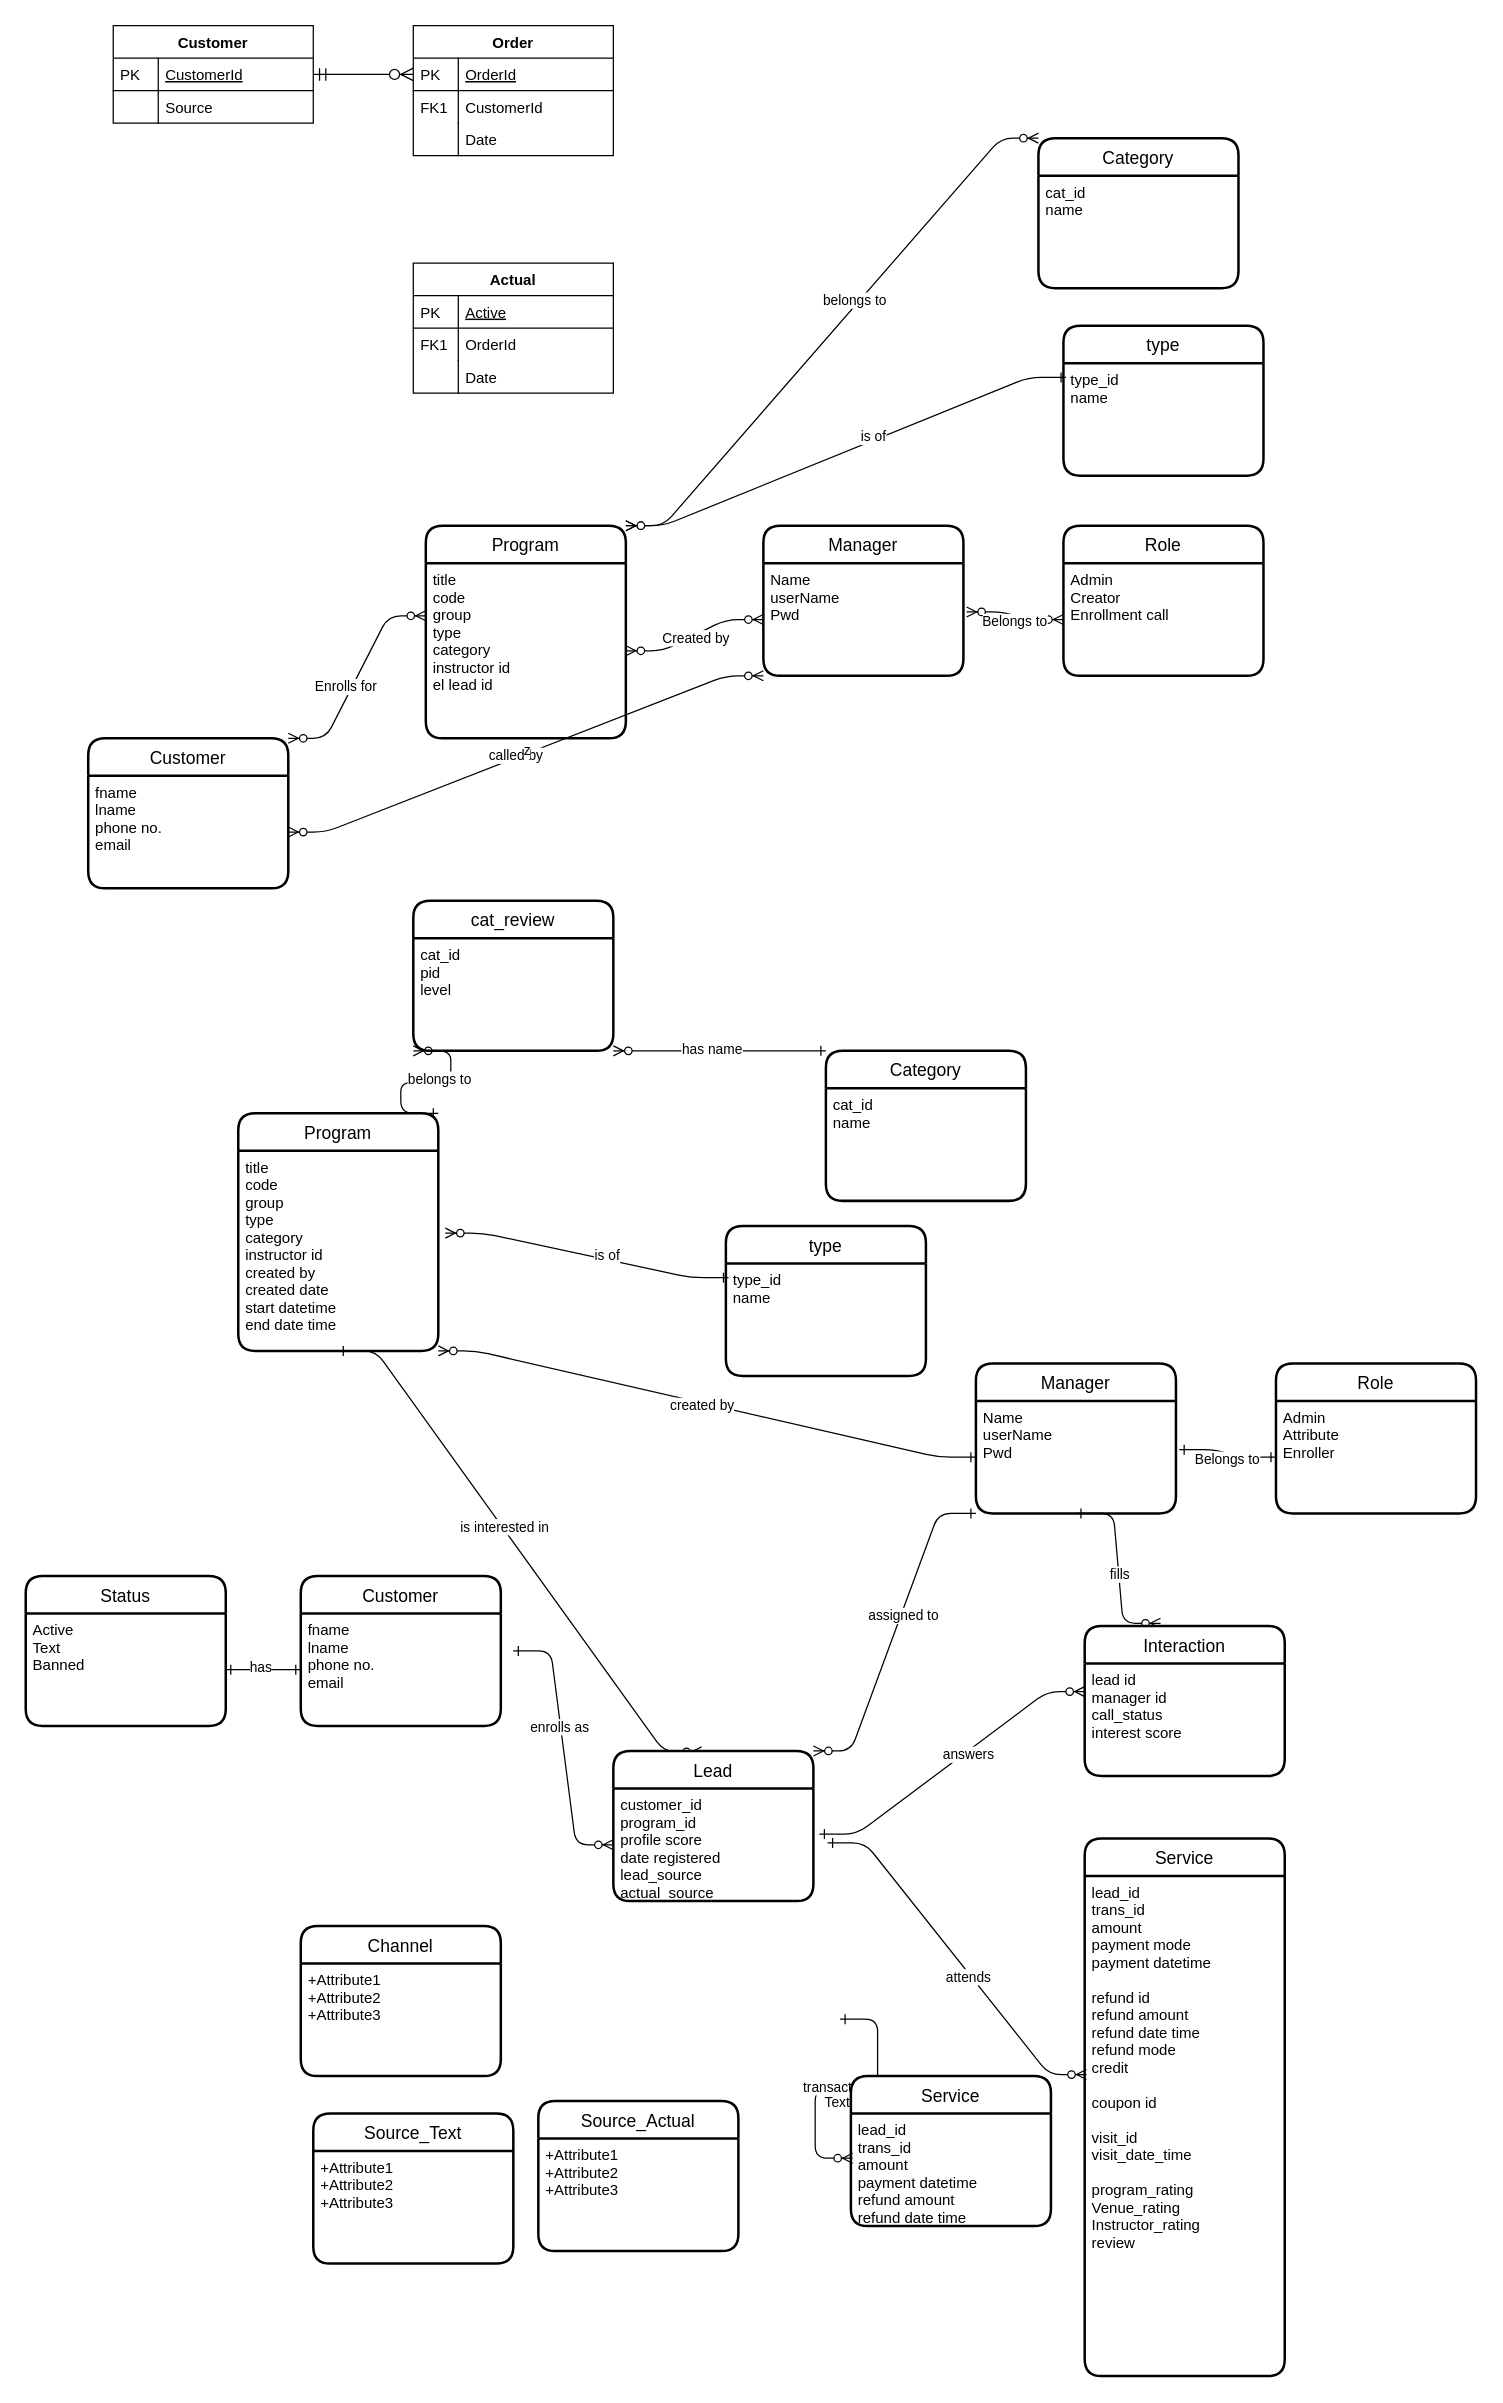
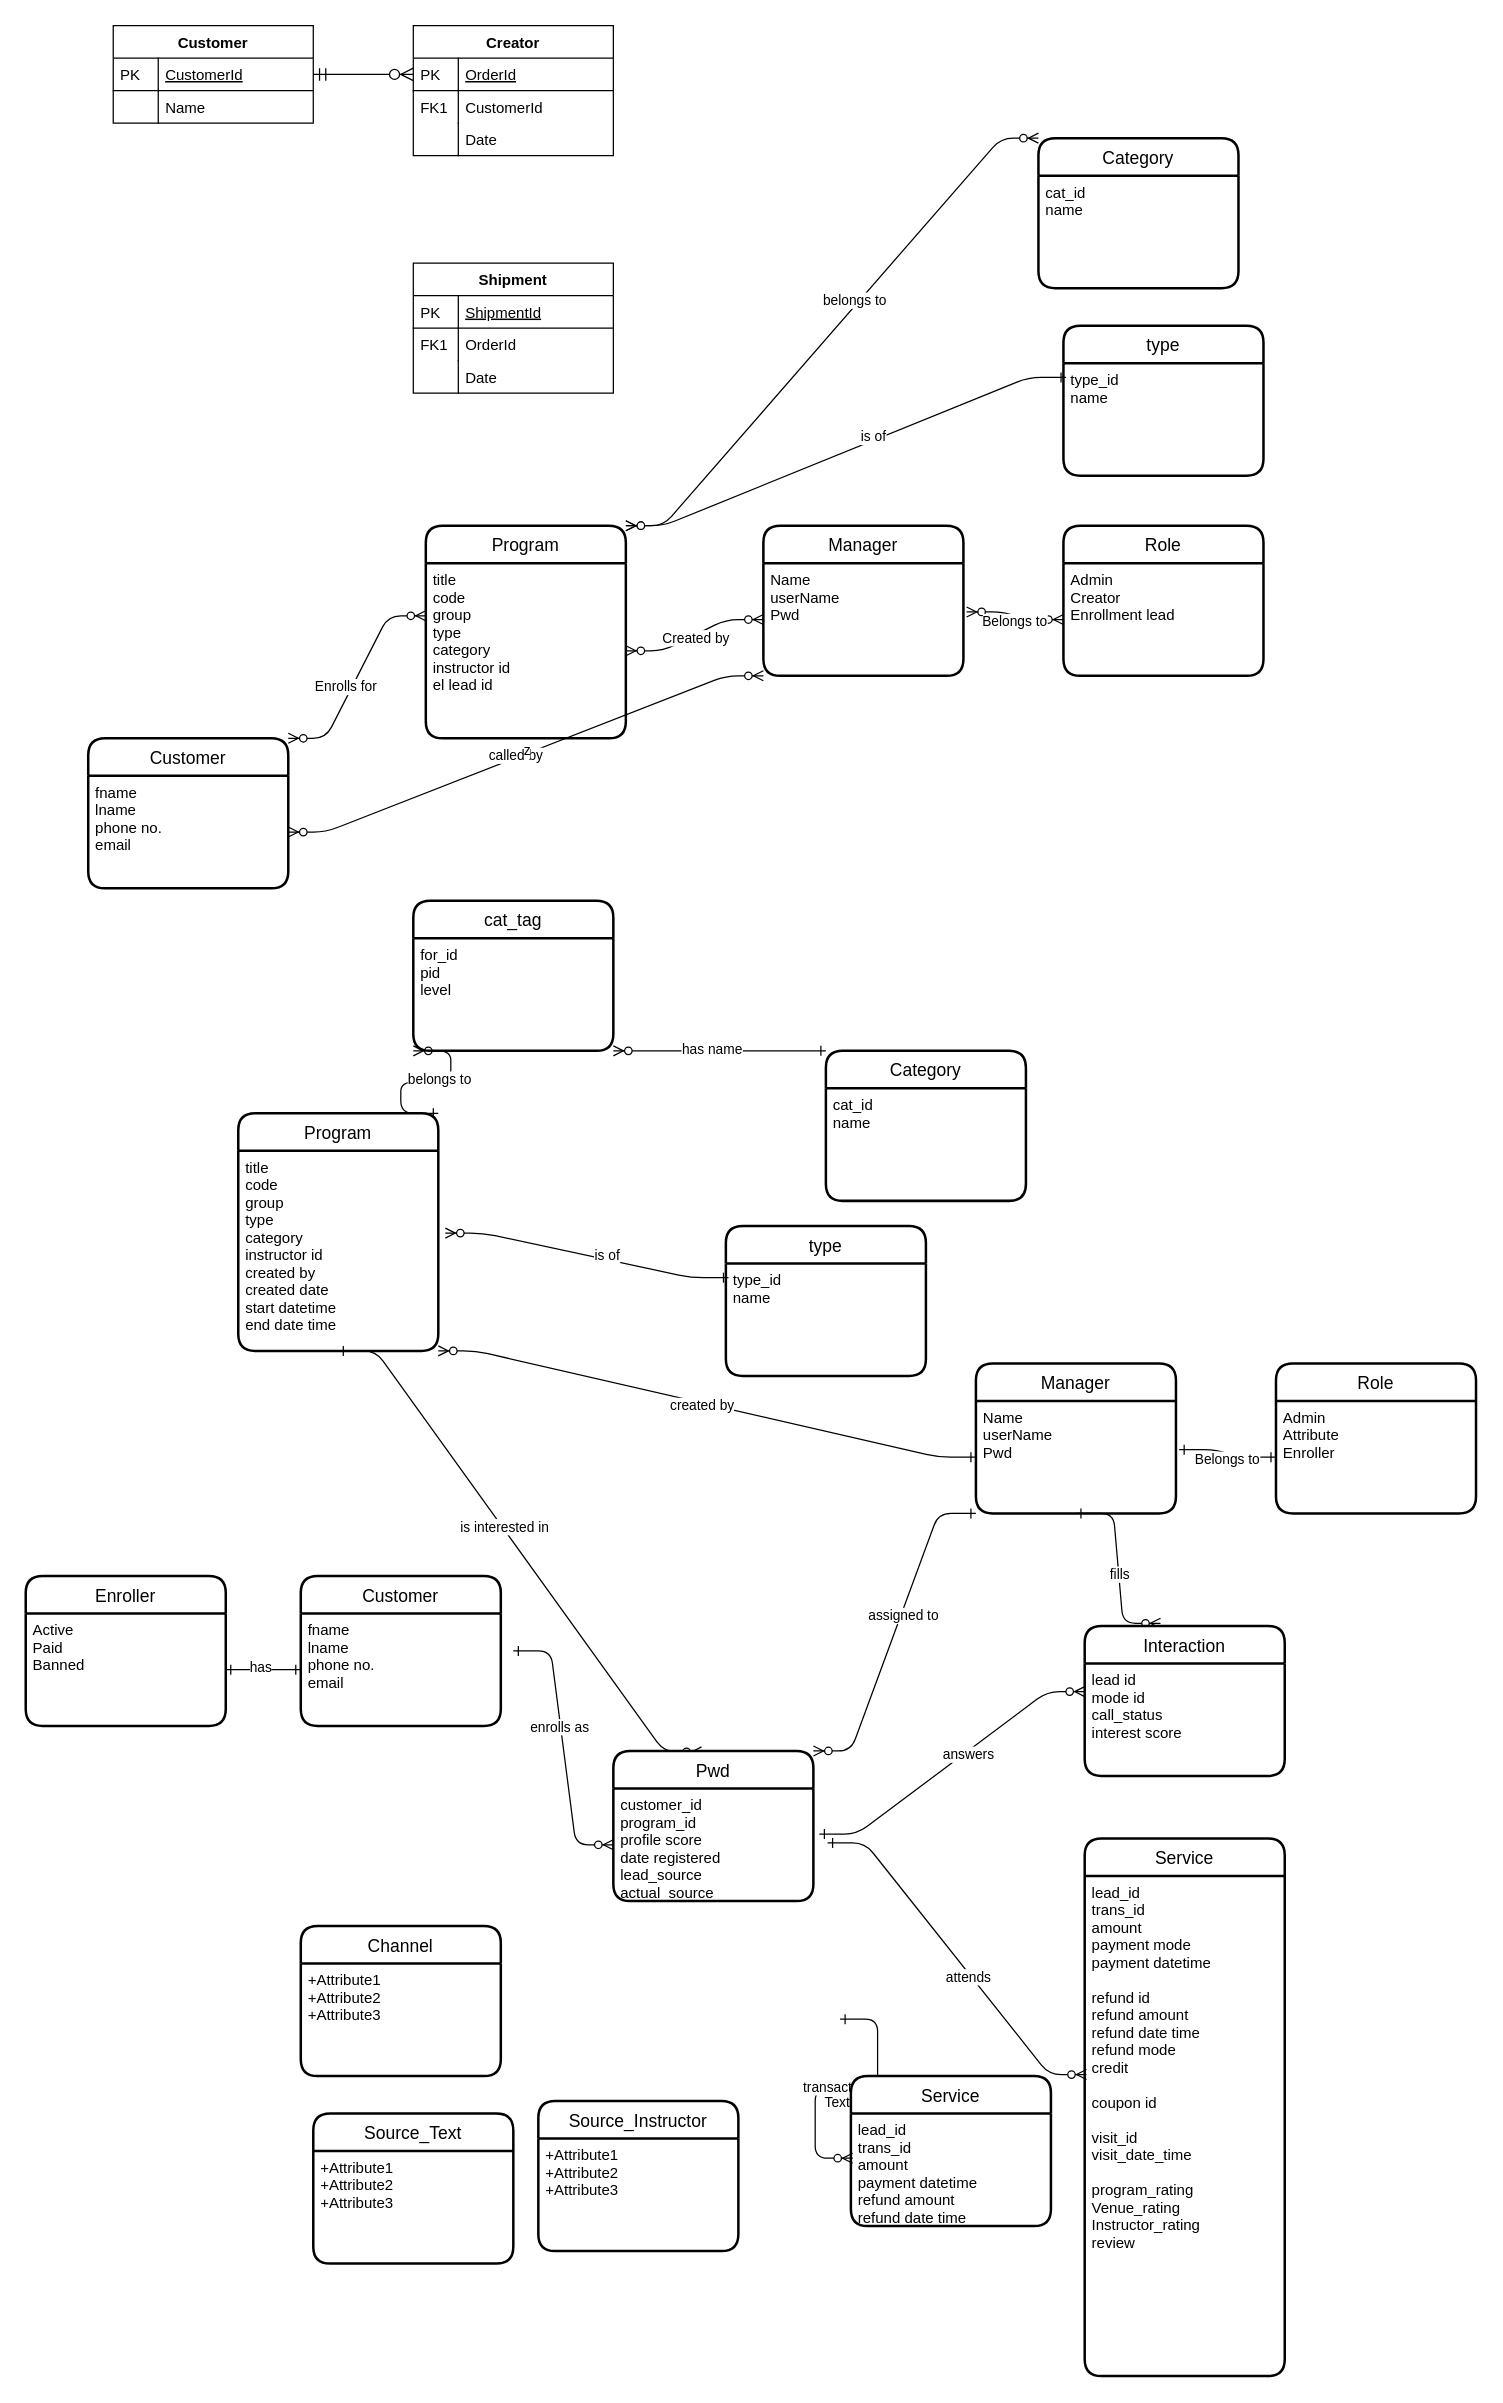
node "Order": label "Order" -> "Creator"
node "Source": label "Source" -> "Name"
node "Actual": label "Actual" -> "Shipment"
node "Active": label "Active" -> "ShipmentId"
node "Admin Creator Enrollment call": label "Admin Creator Enrollment call" -> "Admin Creator Enrollment lead"
node "cat_review": label "cat_review" -> "cat_tag"
node "cat_id pid level": label "cat_id pid level" -> "for_id pid level"
node "Status": label "Status" -> "Enroller"
node "Active Text Banned": label "Active Text Banned" -> "Active Paid Banned"
node "lead id manager id call_status interest score": label "lead id manager id call_status interest score" -> "lead id mode id call_status interest score"
node "Lead": label "Lead" -> "Pwd"
node "Source_Actual": label "Source_Actual" -> "Source_Instructor"
